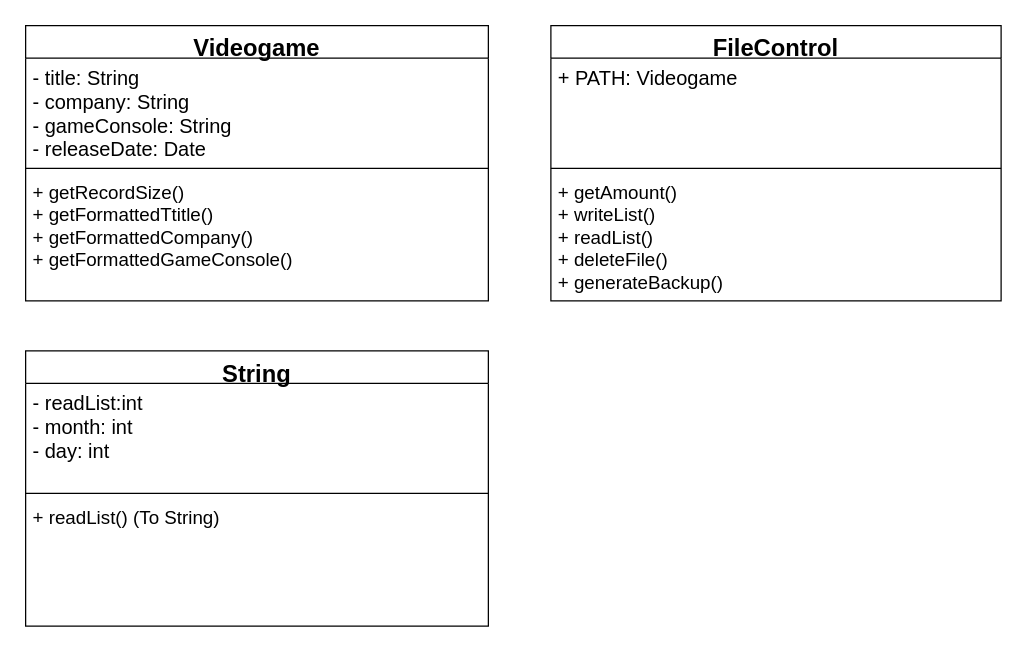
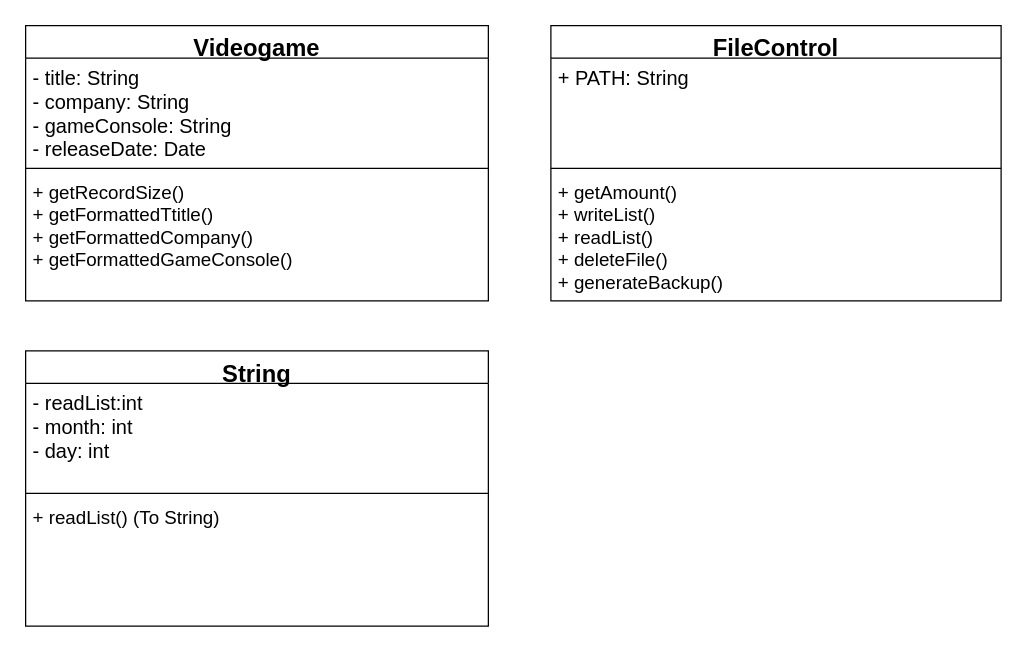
node "+ PATH: Videogame": label "+ PATH: Videogame" -> "+ PATH: String"
